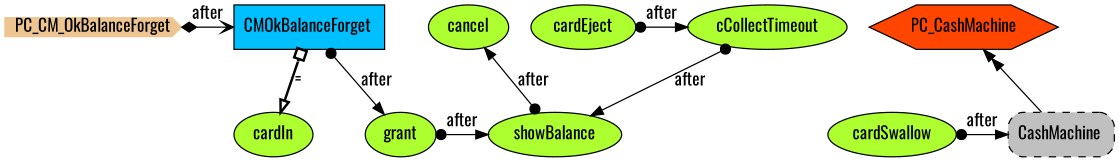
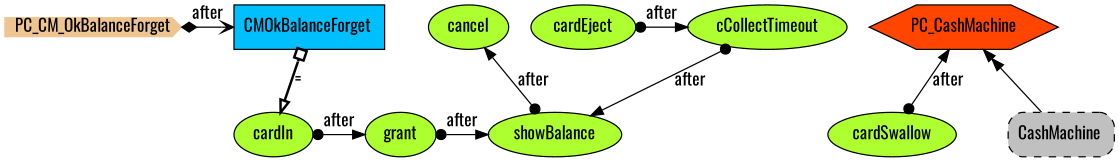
edge "CMOkBalanceForget" -- "grant": now "cardIn" -- "grant"
edge "cardSwallow" -- "CashMachine": now "cardSwallow" -- "PC_CashMachine"
